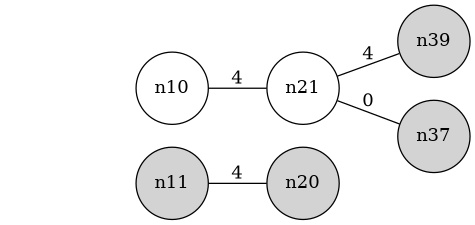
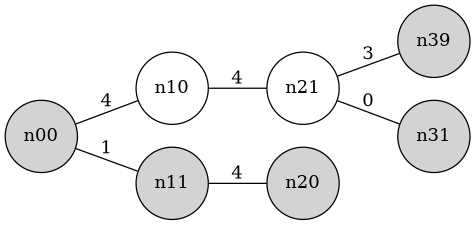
edge "n39" -- "n21": label "4" -> "3"
node "n00": added
node "n37": label "n37" -> "n31"
